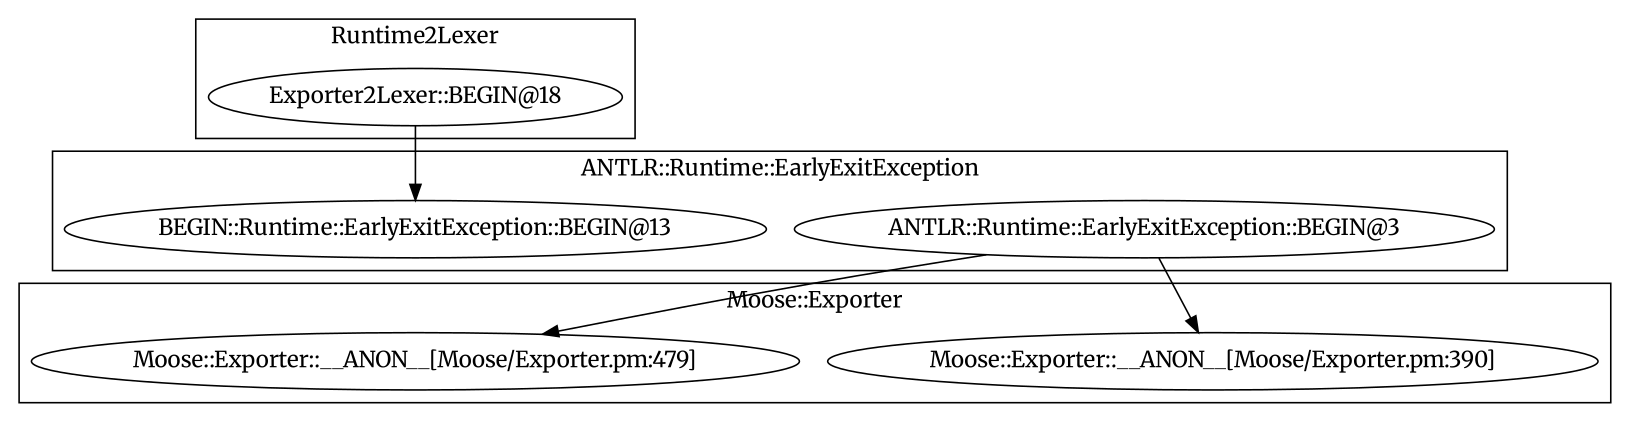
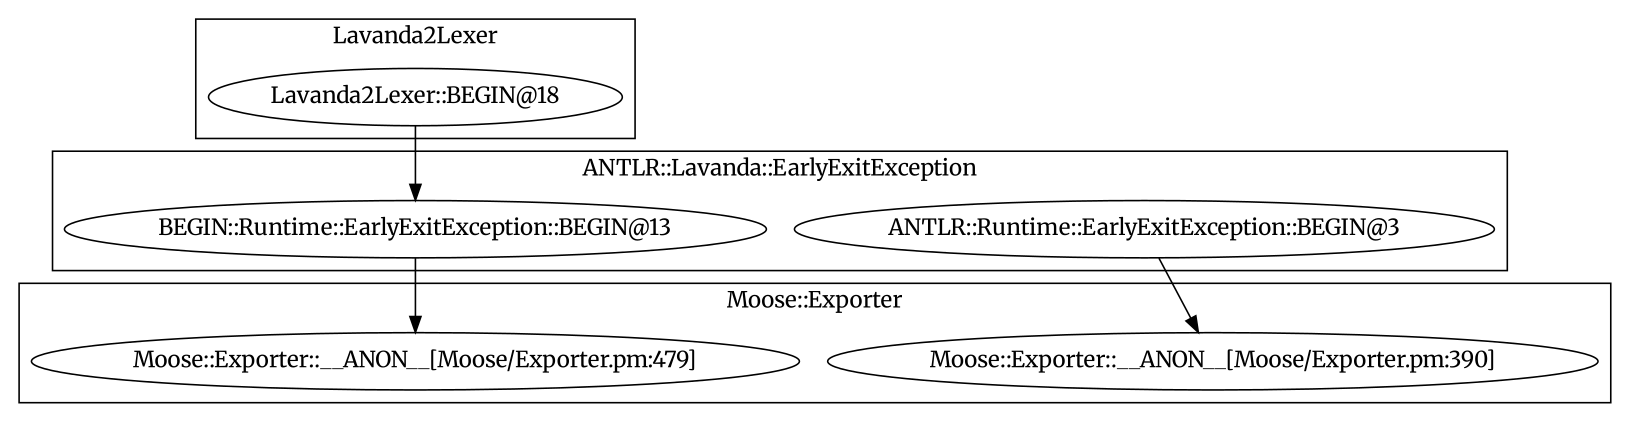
cluster "Runtime2Lexer": label "Runtime2Lexer" -> "Lavanda2Lexer"
node "Exporter2Lexer::BEGIN@18": label "Exporter2Lexer::BEGIN@18" -> "Lavanda2Lexer::BEGIN@18"
cluster "ANTLR::Runtime::EarlyExitException": label "ANTLR::Runtime::EarlyExitException" -> "ANTLR::Lavanda::EarlyExitException"
edge "ANTLR::Runtime::EarlyExitException::BEGIN@3" -> "Moose::Exporter::__ANON__[Moose/Exporter.pm:479]": now "BEGIN::Runtime::EarlyExitException::BEGIN@13" -> "Moose::Exporter::__ANON__[Moose/Exporter.pm:479]"
